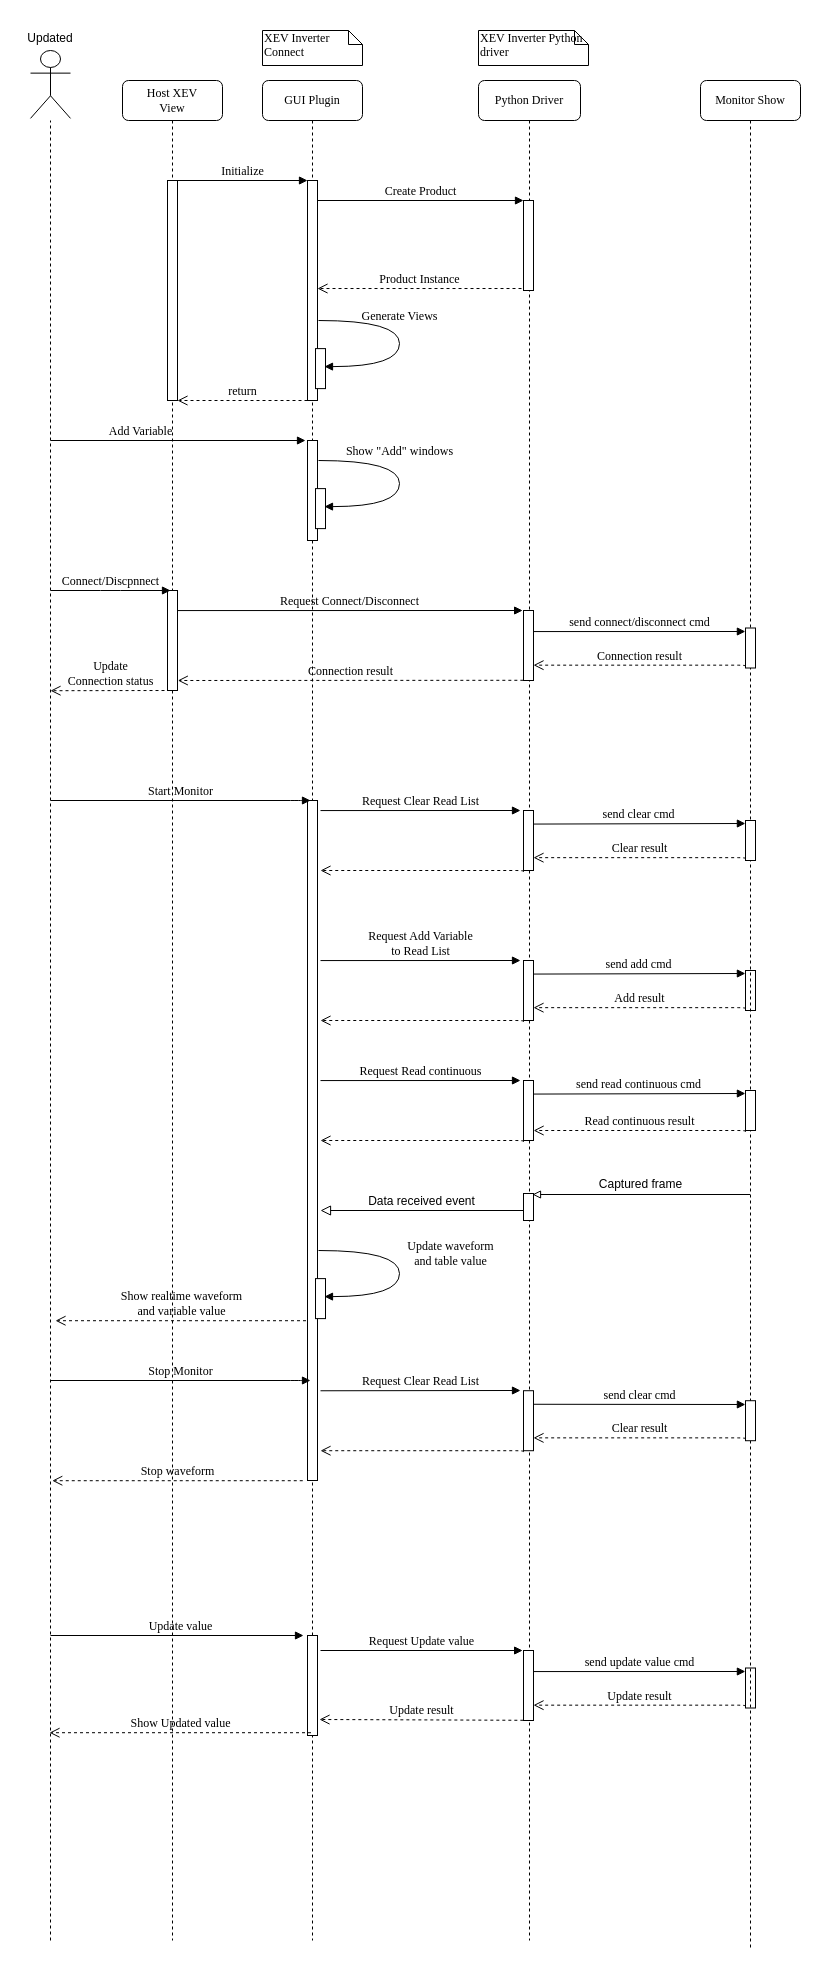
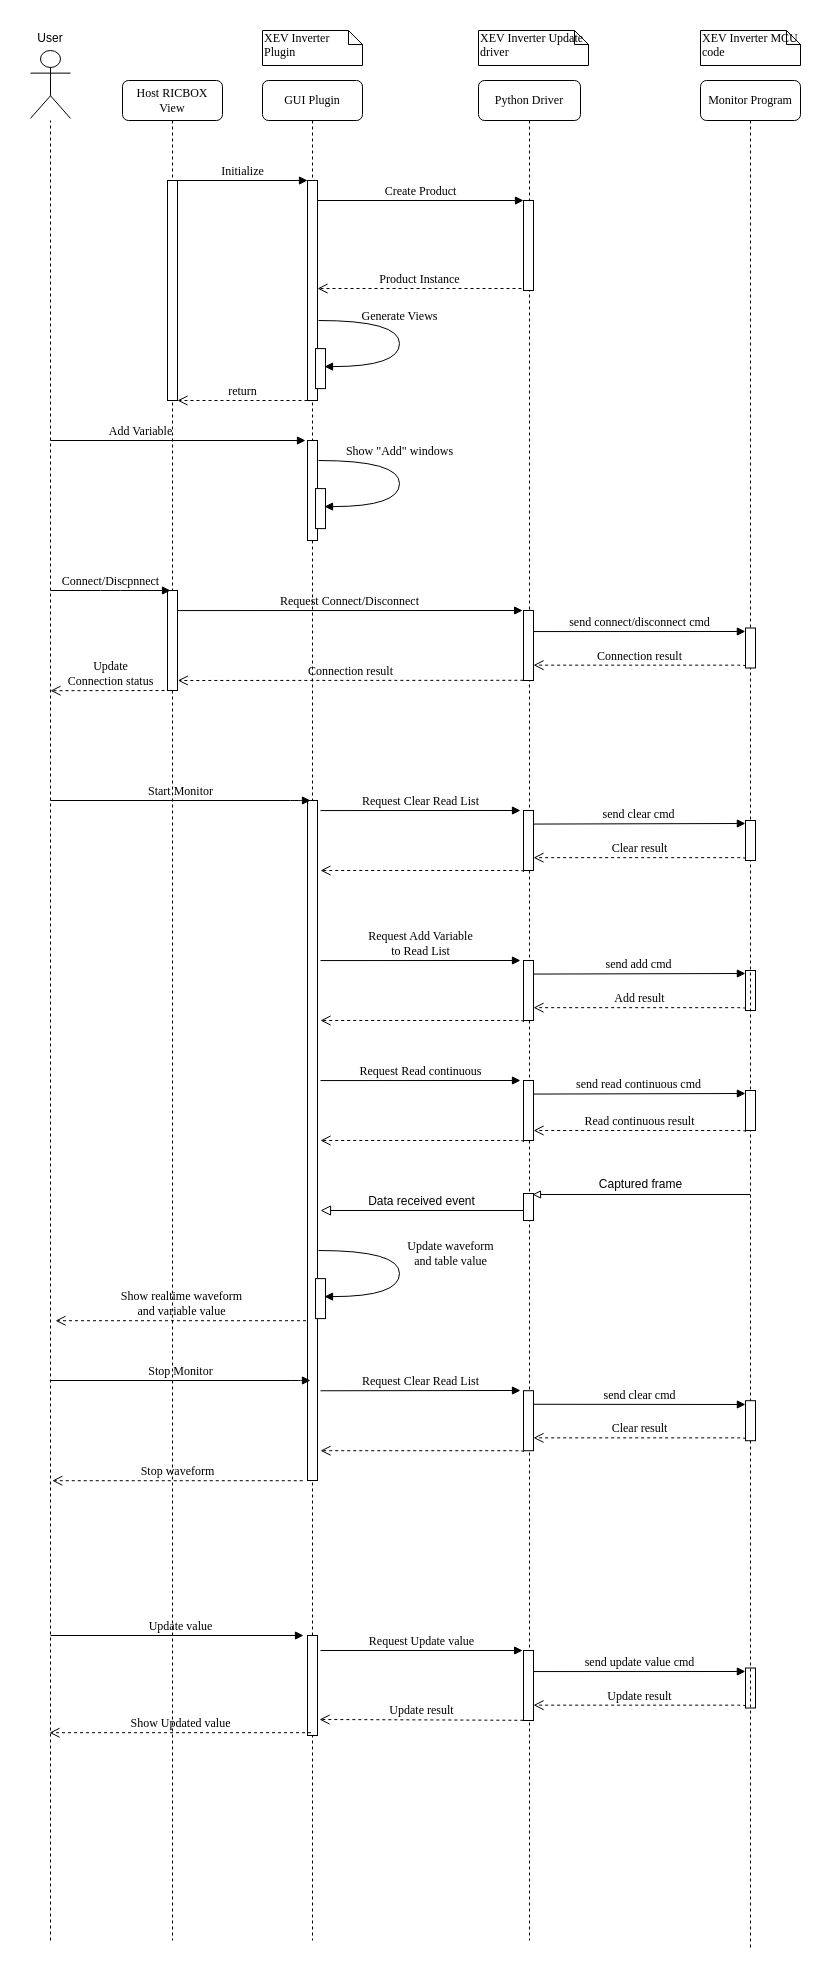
node "Updated": label "Updated" -> "User"
node "XEV Inverter Connect": label "XEV Inverter Connect" -> "XEV Inverter Plugin"
node "XEV Inverter Python driver": label "XEV Inverter Python driver" -> "XEV Inverter Update driver"
node "XEV Inverter MCU code": added
node "Host XEV View": label "Host XEV View" -> "Host RICBOX View"
node "Monitor Show": label "Monitor Show" -> "Monitor Program"
